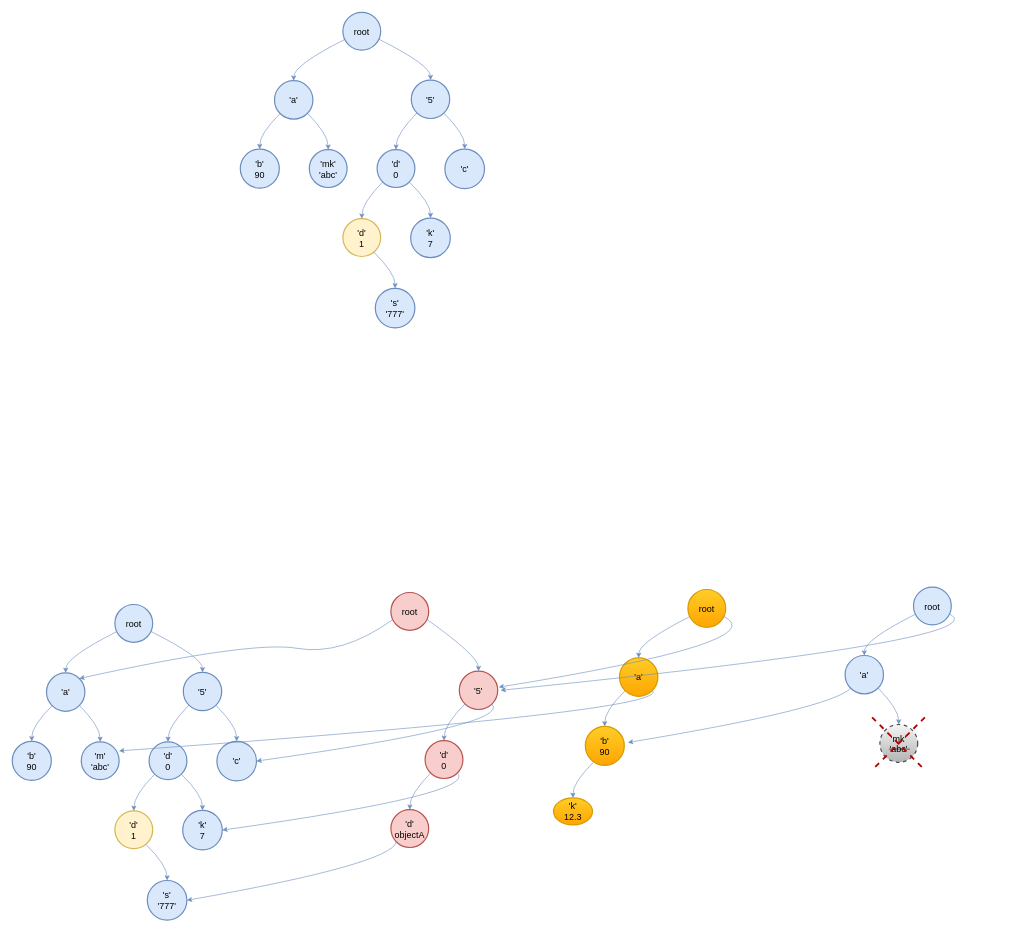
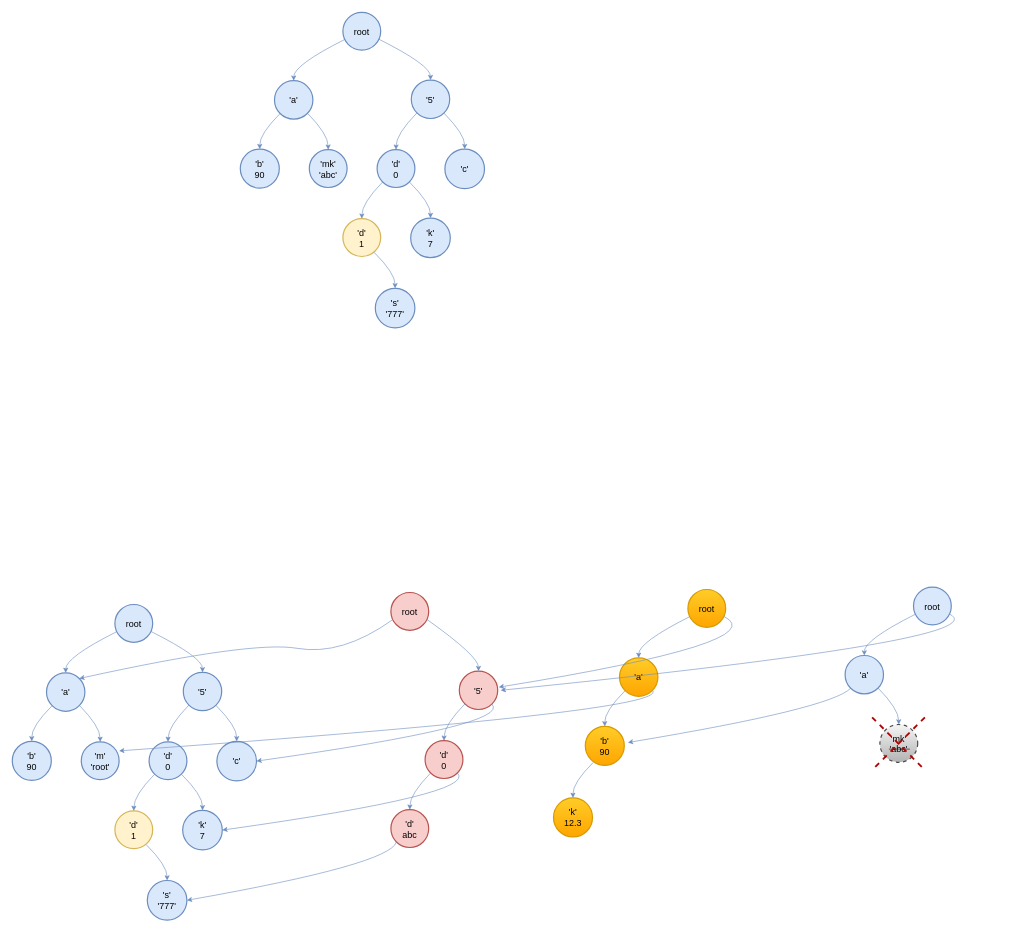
node "'m' 'abc'": label "'m' 'abc'" -> "'m' 'root'"
node "'k' 12.3": size 39x27 -> 39x39
node "'d' objectA": label "'d' objectA" -> "'d' abc"
